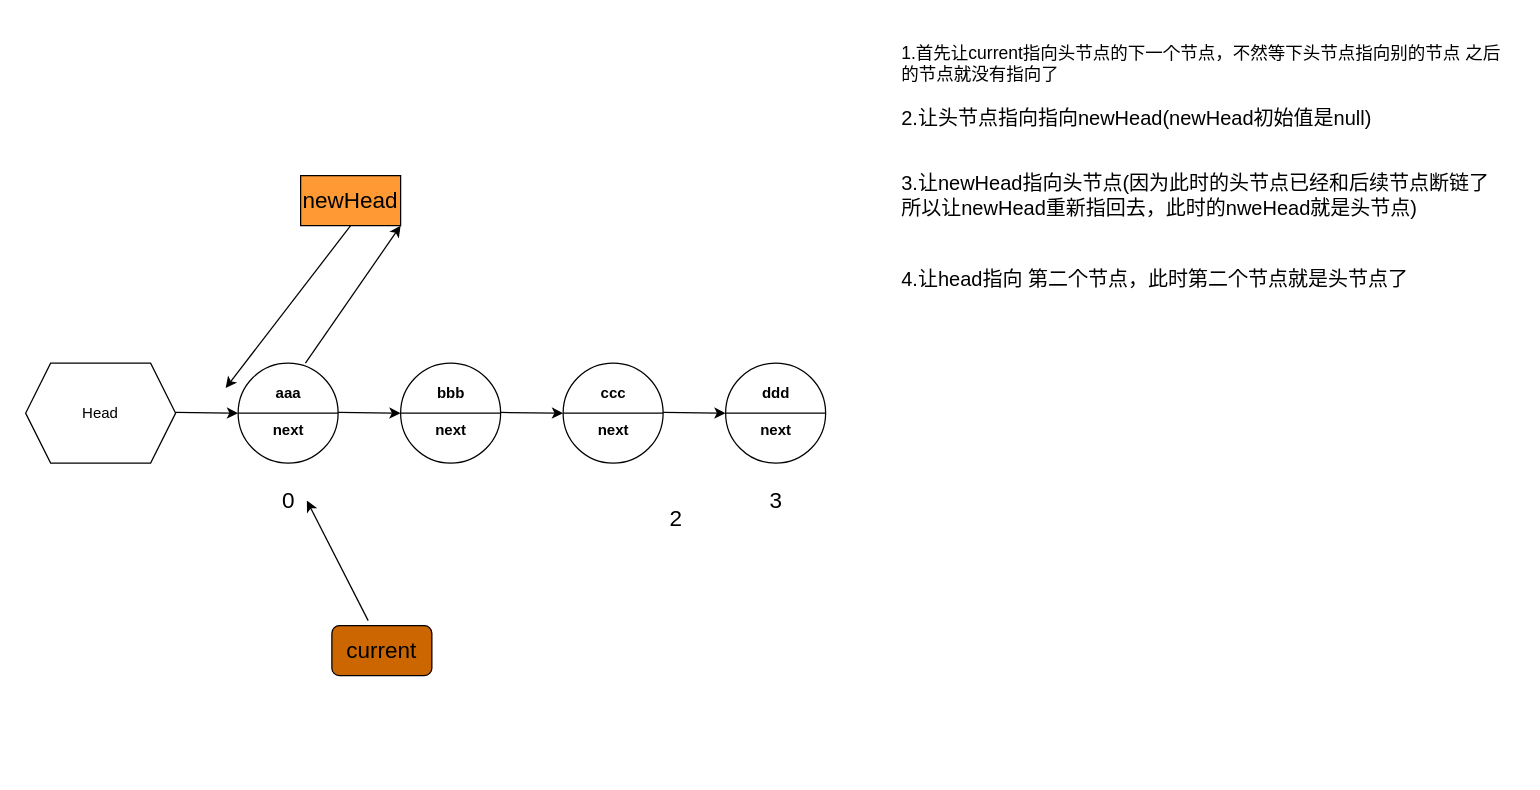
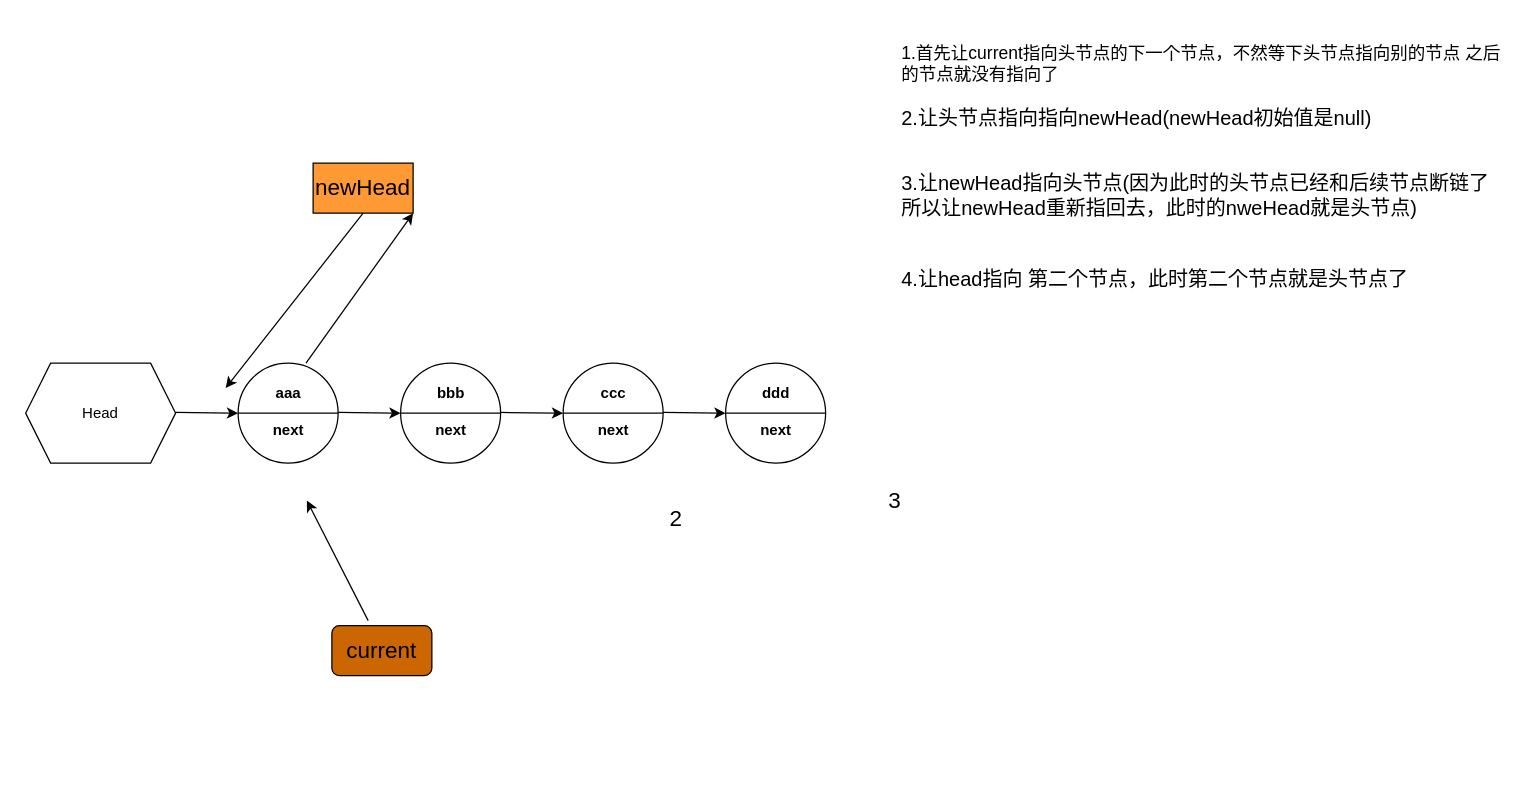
node "newHead": moved (351, 201) -> (363, 188)
node "0": removed
node "3": moved (776, 501) -> (894, 501)
